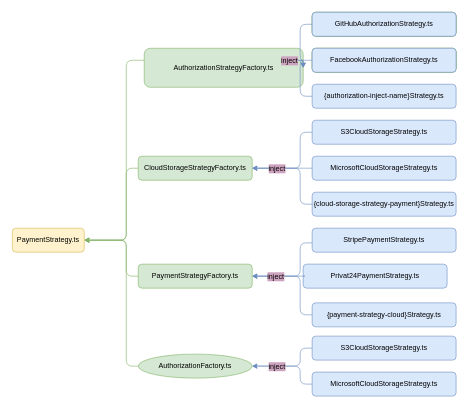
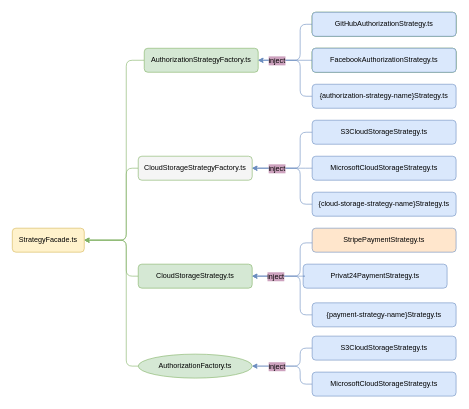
node "AuthorizationStrategyFactory.ts": size 159x39 -> 114x24
node "{authorization-inject-name}Strategy.ts": label "{authorization-inject-name}Strategy.ts" -> "{authorization-strategy-name}Strategy.ts"
node "CloudStorageStrategyFactory.ts": fillcolor #d5e8d4 -> #f5f5f5
node "{cloud-storage-strategy-payment}Strategy.ts": label "{cloud-storage-strategy-payment}Strategy.ts" -> "{cloud-storage-strategy-name}Strategy.ts"
node "PaymentStrategy.ts": label "PaymentStrategy.ts" -> "StrategyFacade.ts"
node "StripePaymentStrategy.ts": fillcolor #dae8fc -> #ffe6cc
node "PaymentStrategyFactory.ts": label "PaymentStrategyFactory.ts" -> "CloudStorageStrategy.ts"
node "{payment-strategy-cloud}Strategy.ts": label "{payment-strategy-cloud}Strategy.ts" -> "{payment-strategy-name}Strategy.ts"
